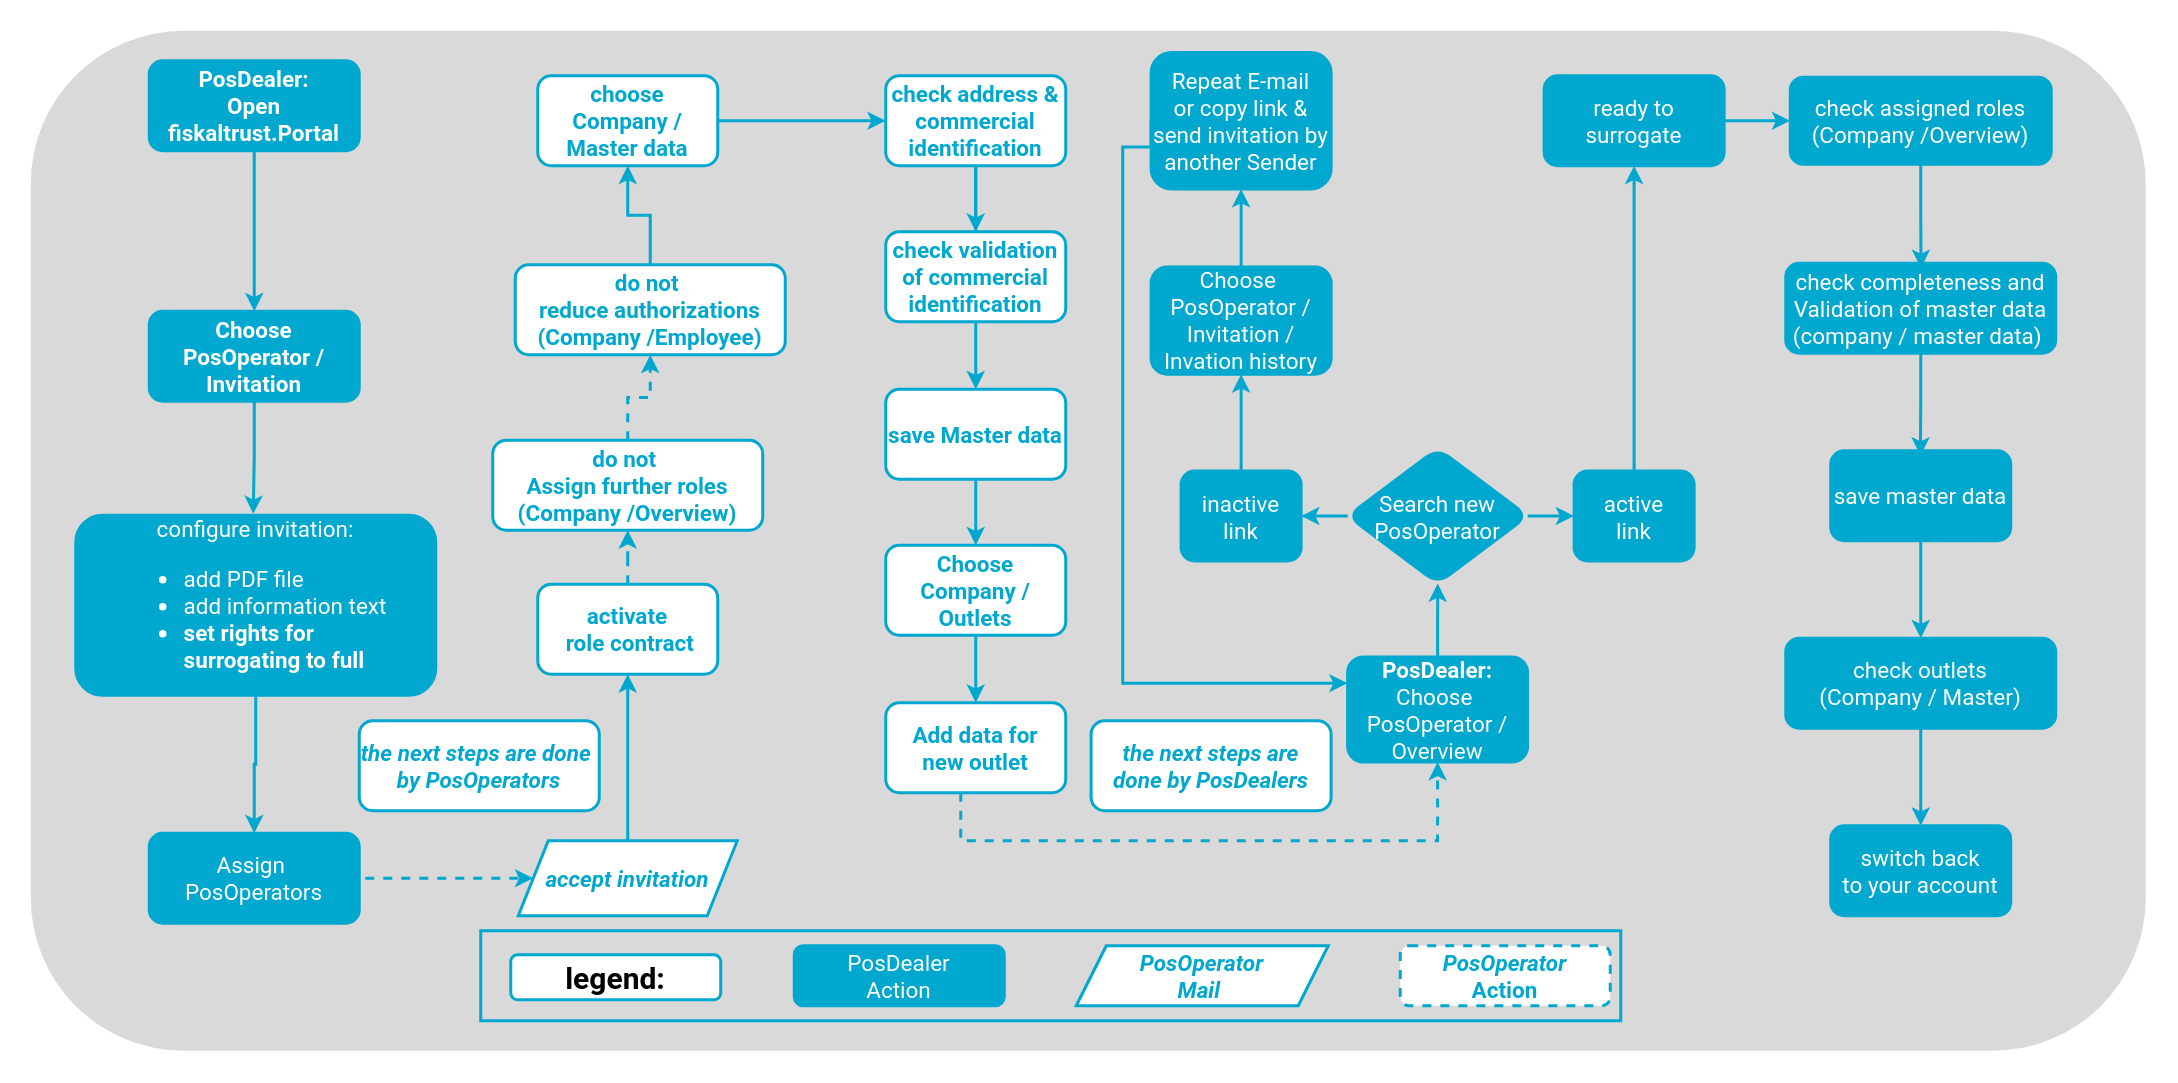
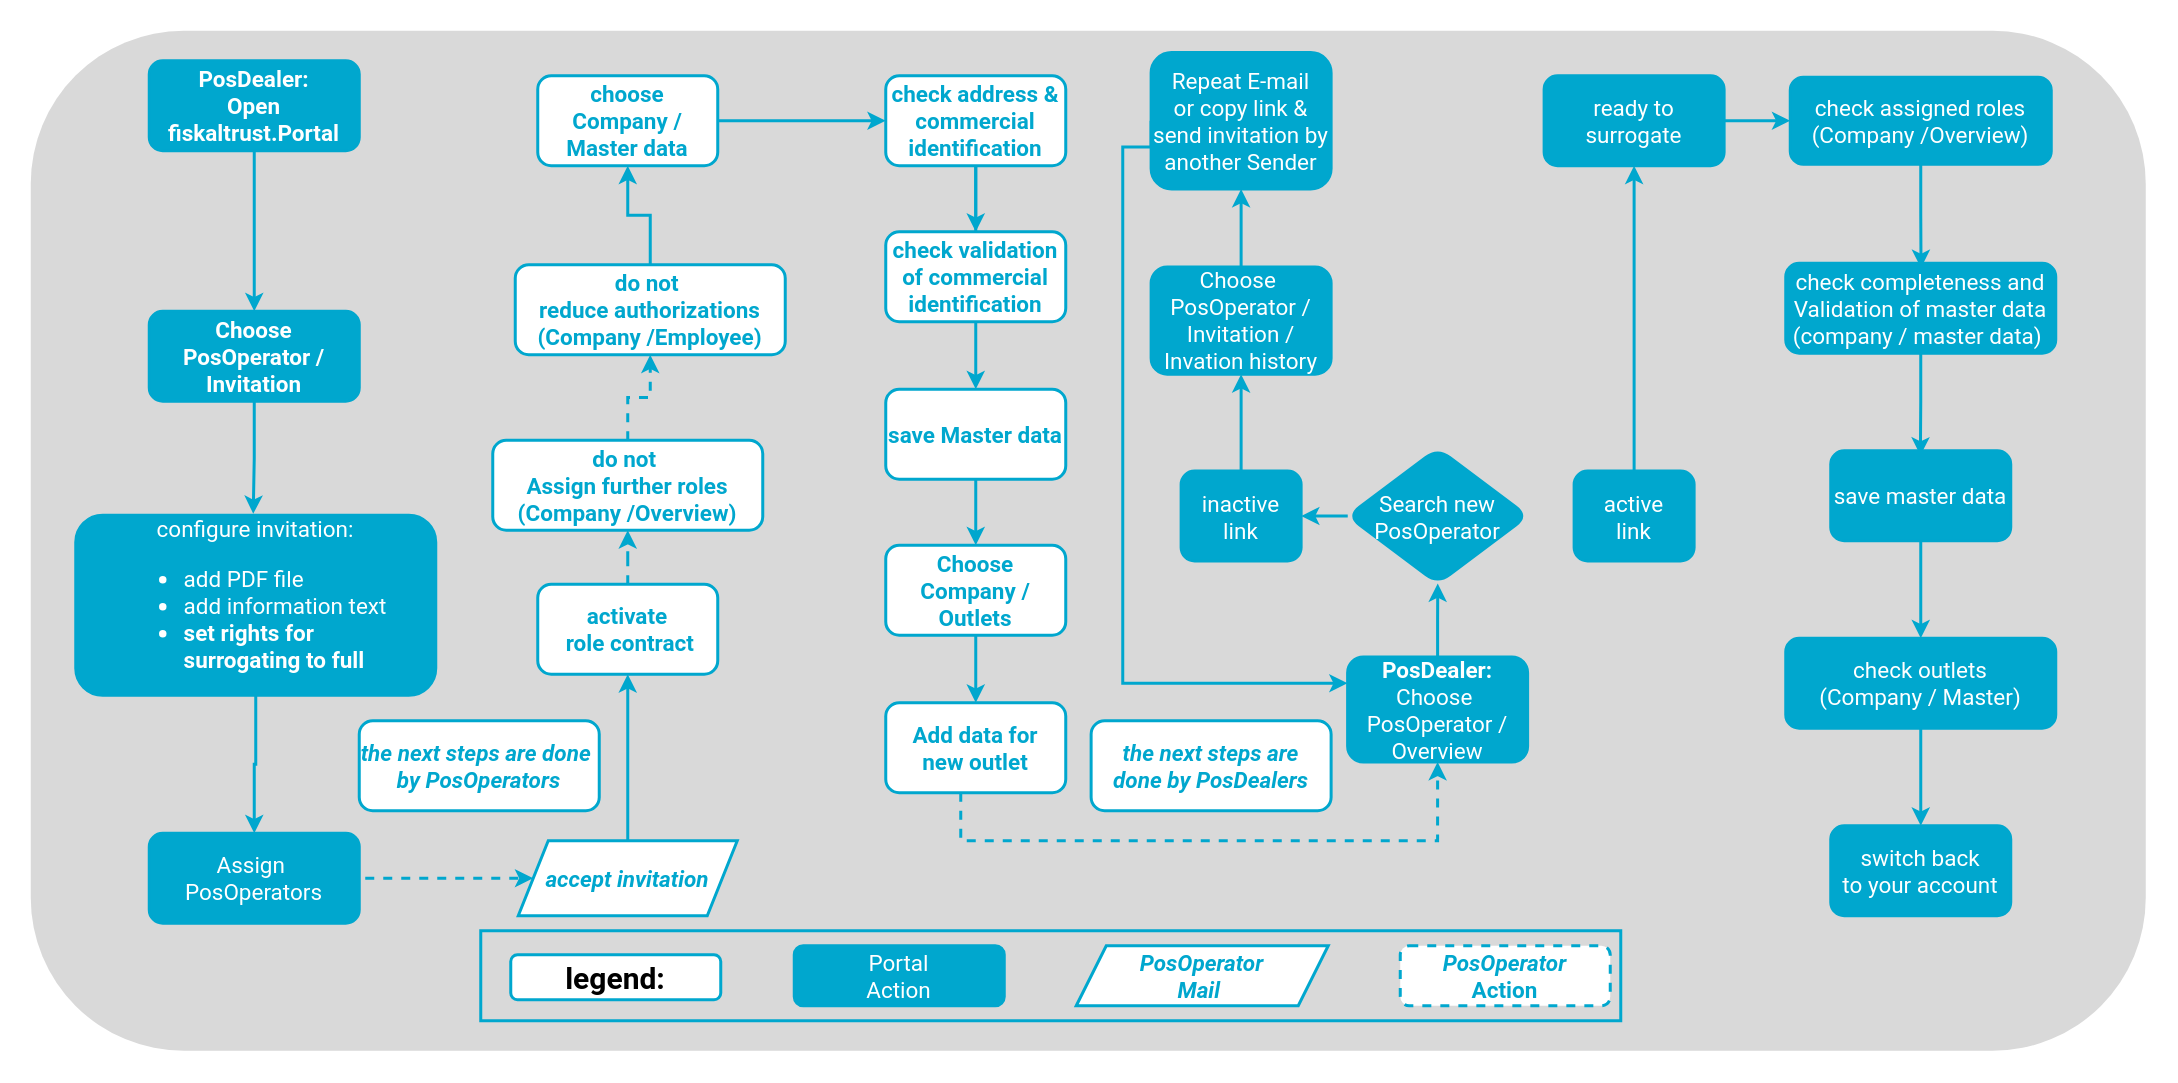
edge "Search new PosOperator" -> "active link": removed
node "PosDealer Action": label "PosDealer Action" -> "Portal Action"
